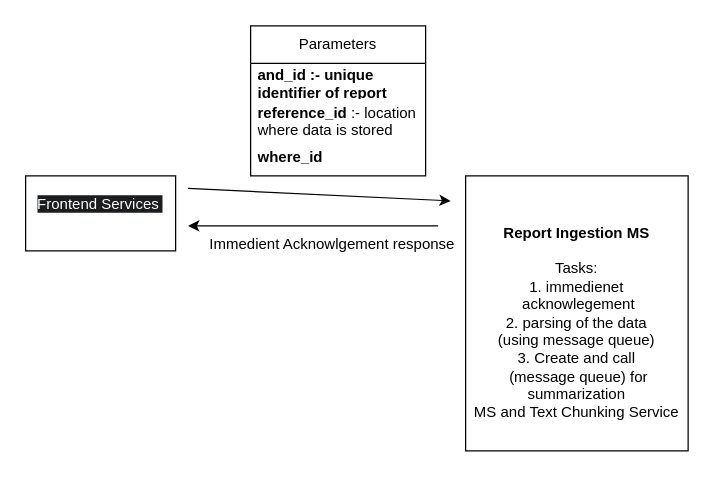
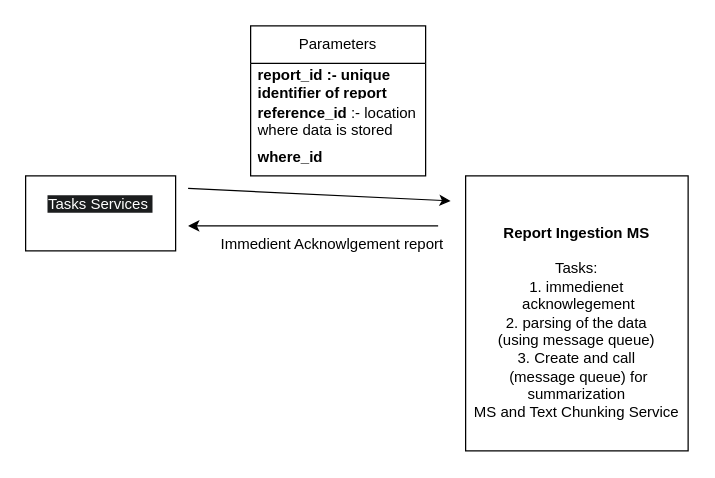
node "and_id :- unique identifier of report": label "and_id :- unique identifier of report" -> "report_id :- unique identifier of report"
node "Frontend Services": label "Frontend Services" -> "Tasks Services"
node "Immedient Acknowlgement response": label "Immedient Acknowlgement response" -> "Immedient Acknowlgement report"
